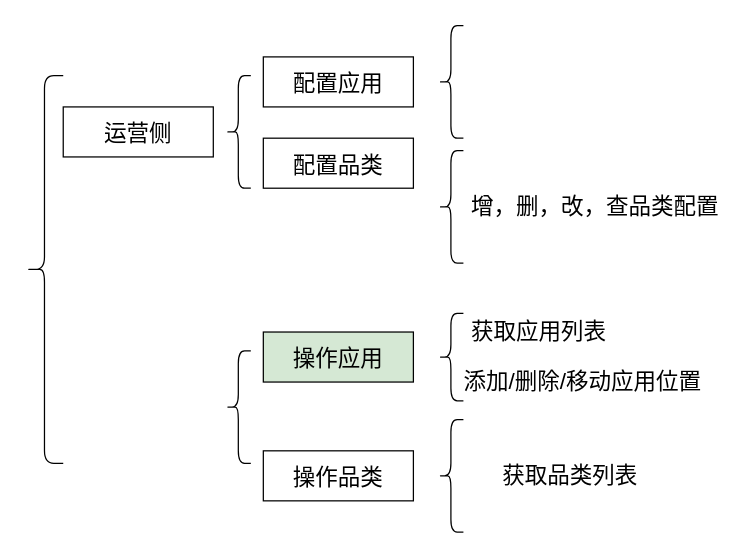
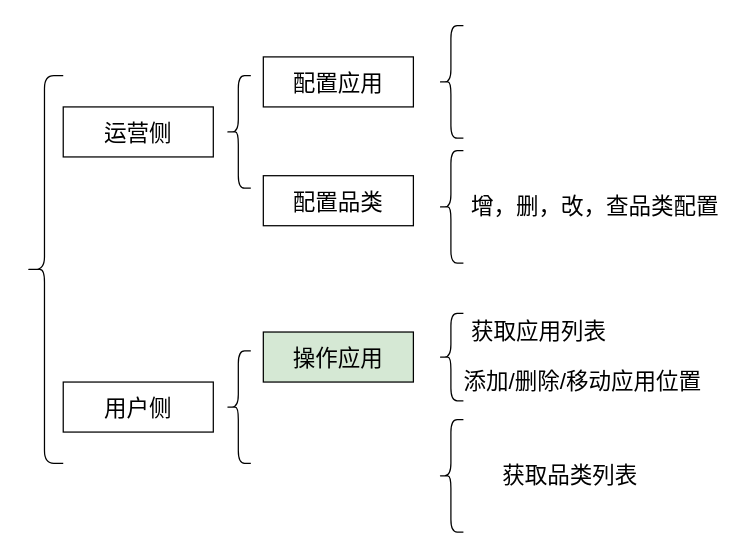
node "配置品类": moved (338, 163) -> (338, 201)
node "用户侧": added
node "操作品类": removed
